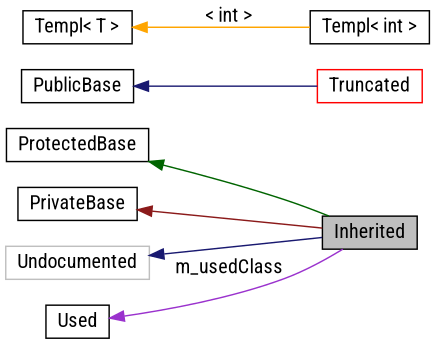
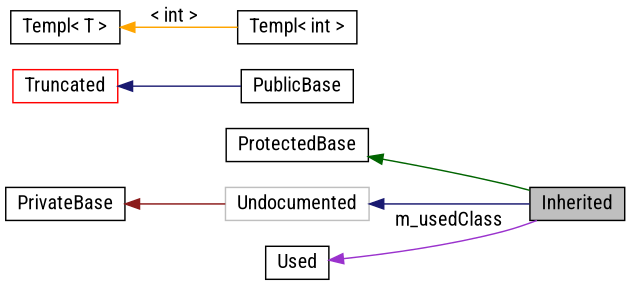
edge "Truncated" -> "PublicBase": reversed
edge "Inherited" -> "PrivateBase": now "Undocumented" -> "PrivateBase"
